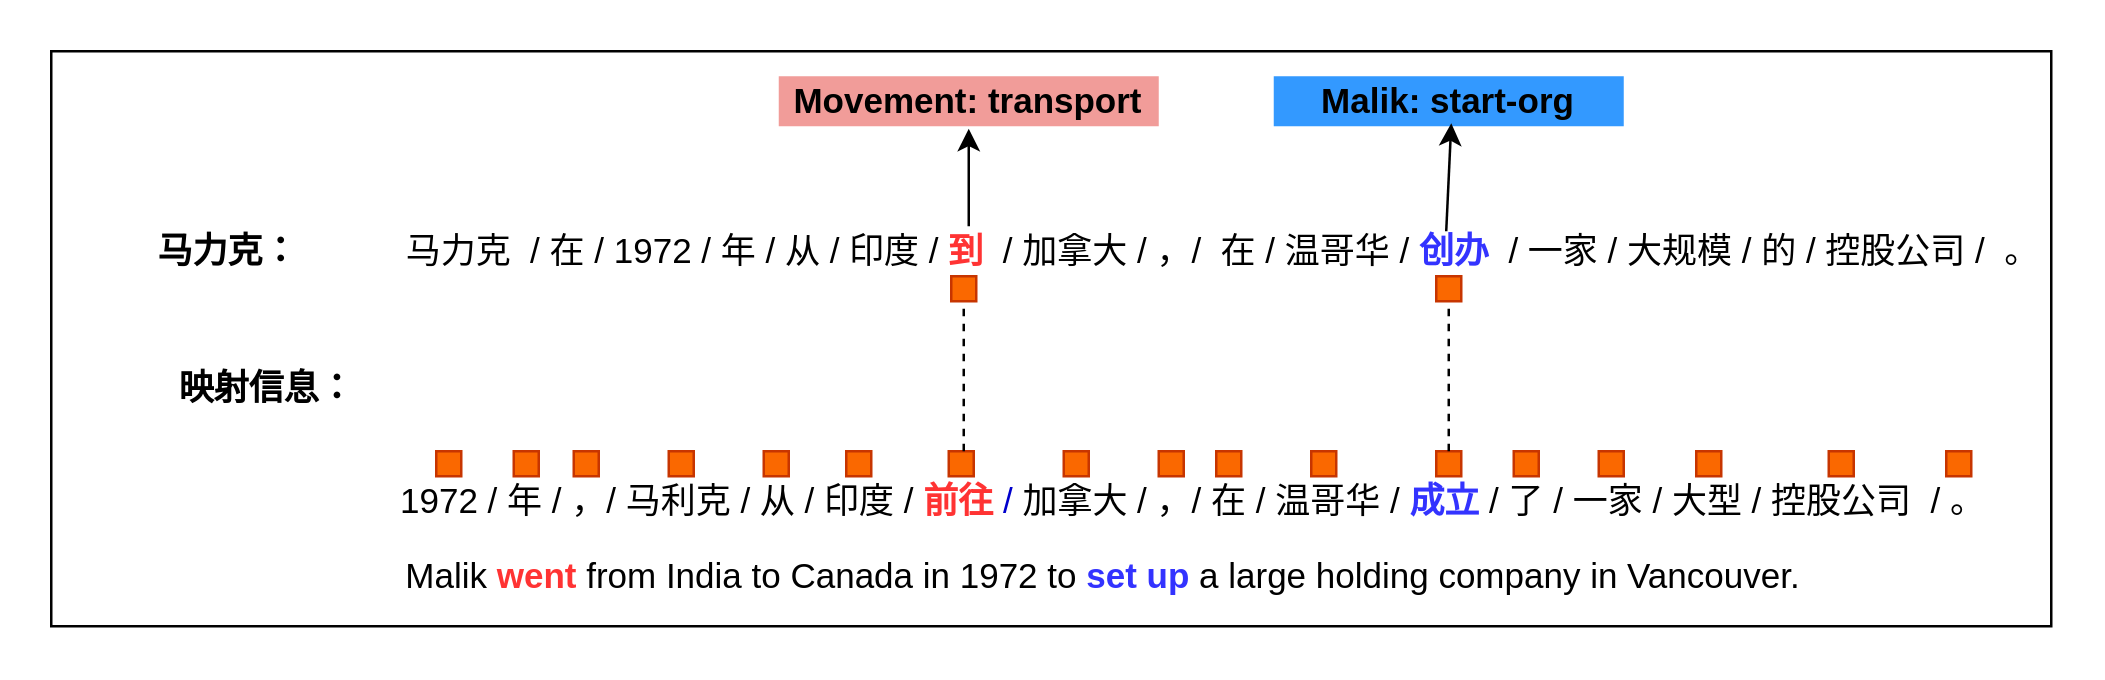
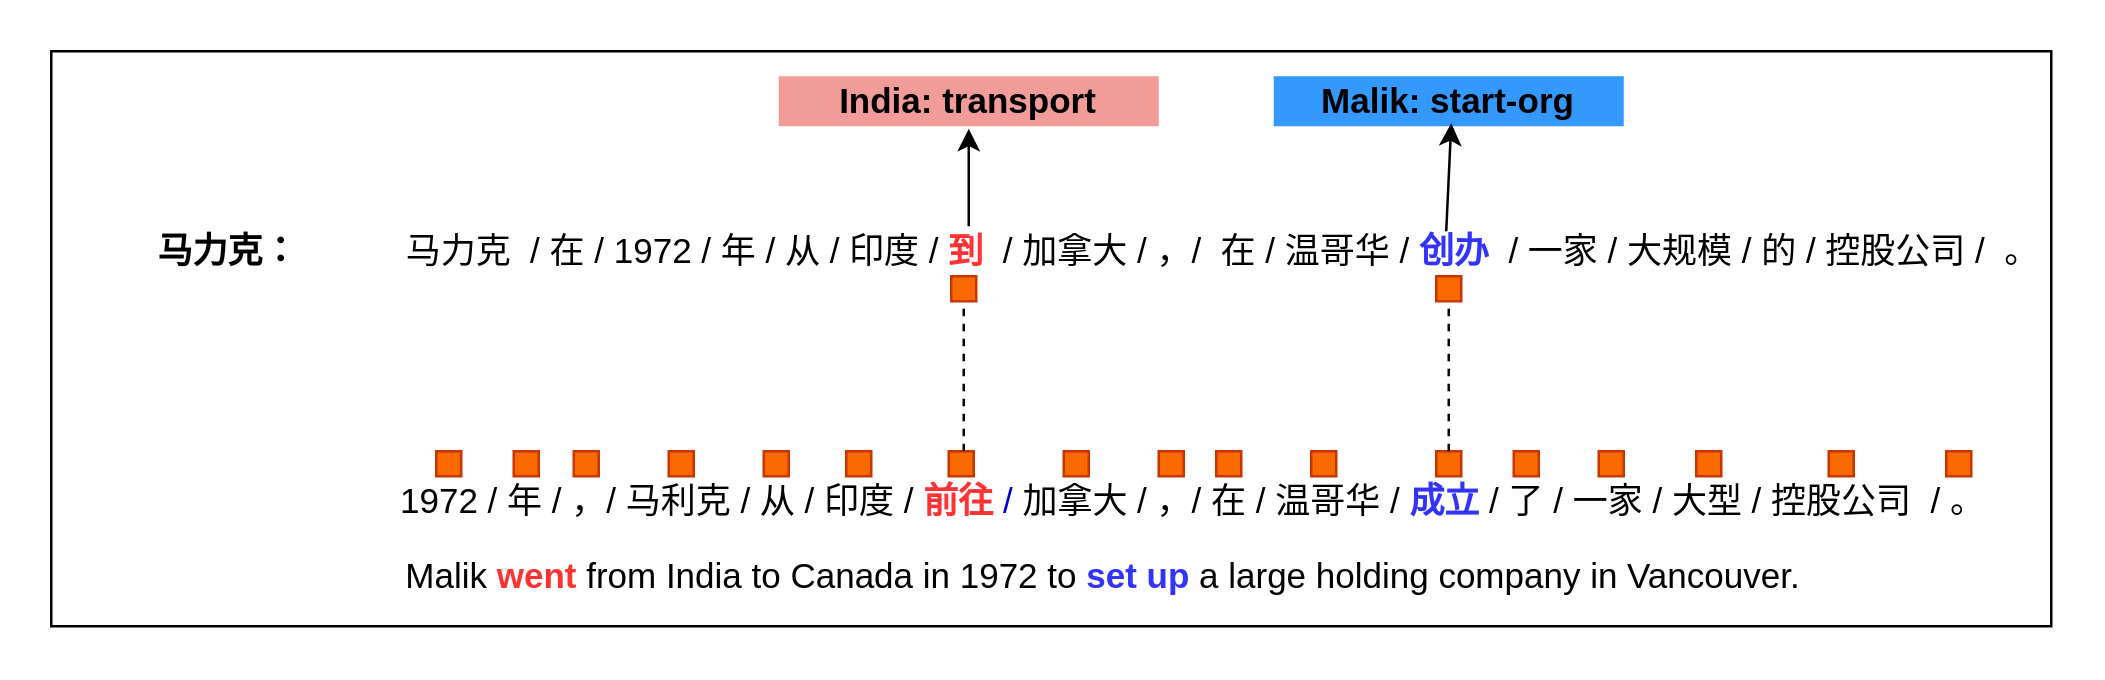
node "Movement: transport": label "Movement: transport" -> "India: transport"
node "映射信息：": removed
